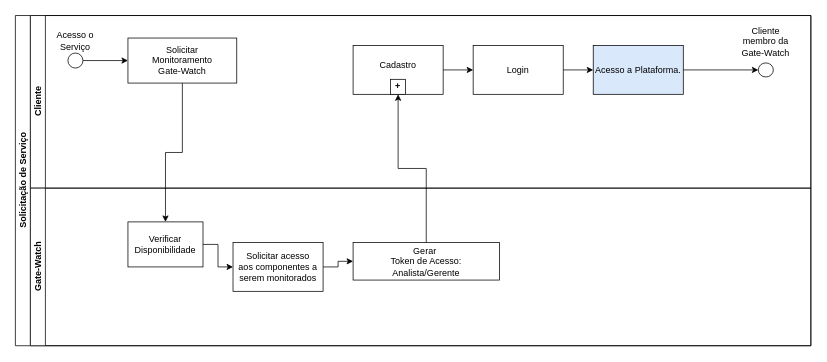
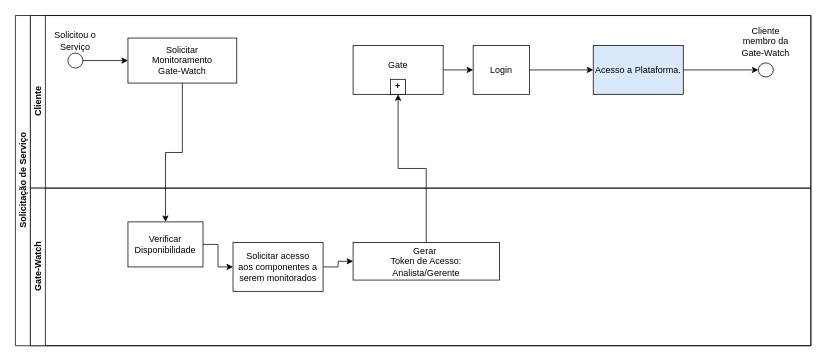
node "Acesso o Serviço": label "Acesso o Serviço" -> "Solicitou o Serviço"
node "Cadastro": label "Cadastro" -> "Gate"
node "Login": size 90x49 -> 56x49
